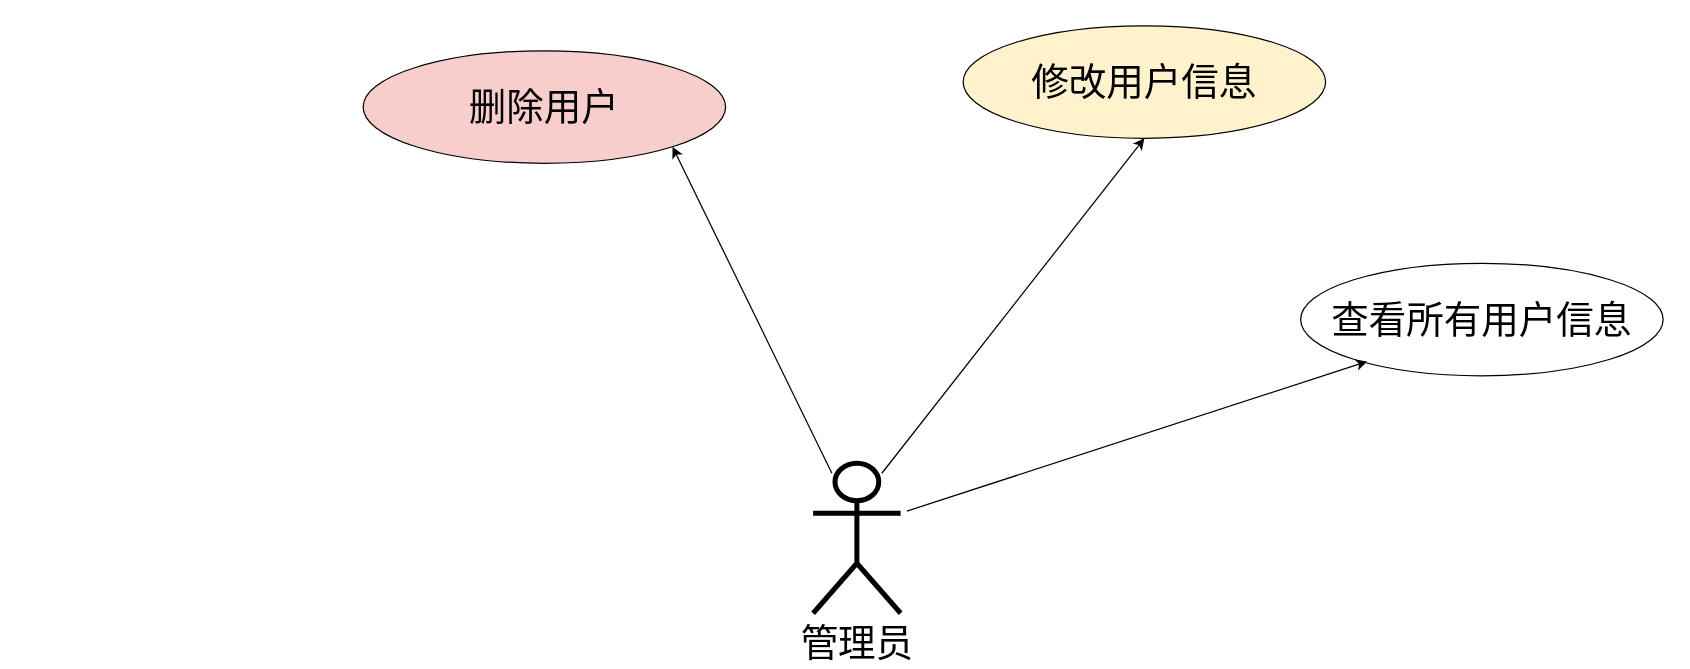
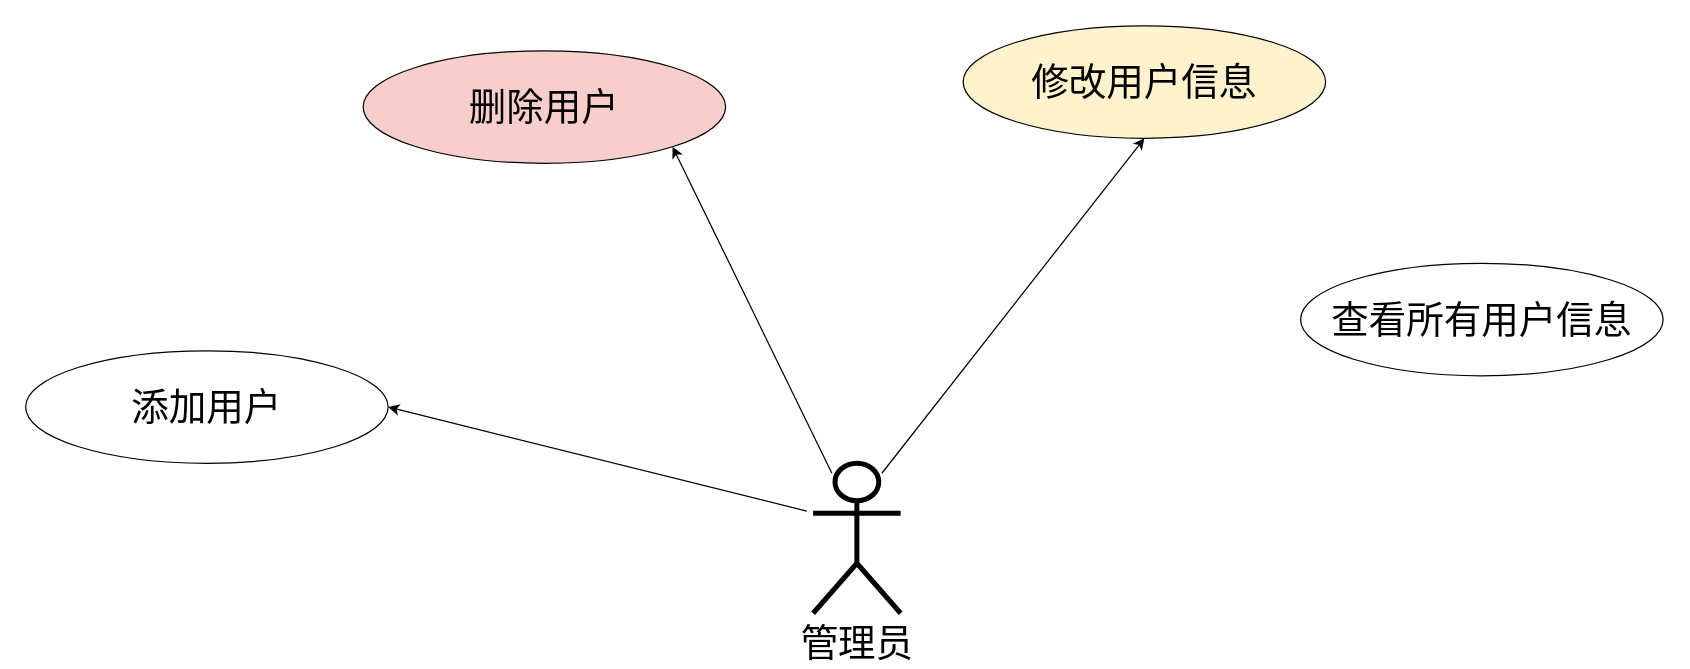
node "添加用户": added
edge "管理员" -> "查看所有用户信息": removed
edge "管理员" -> "添加用户": added
